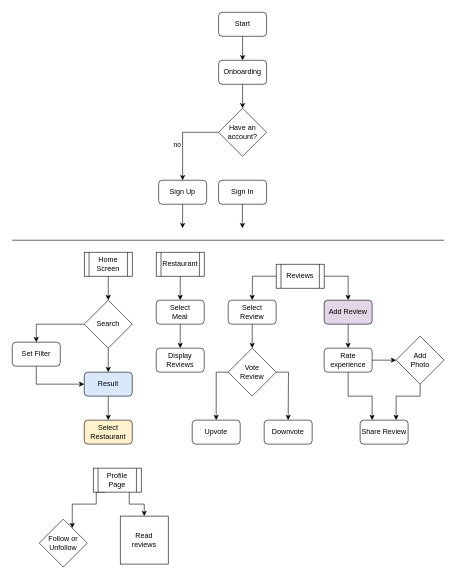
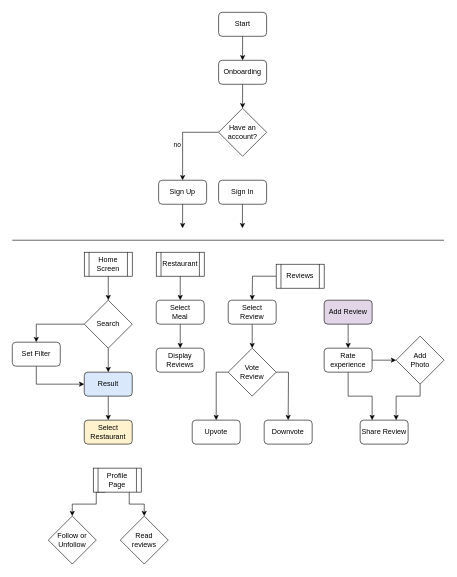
edge "Reviews" -> "Add Review": removed
node "Read reviews": shape rectangle -> diamond
node "Follow or Unfollow": moved (63, 543) -> (72, 540)
